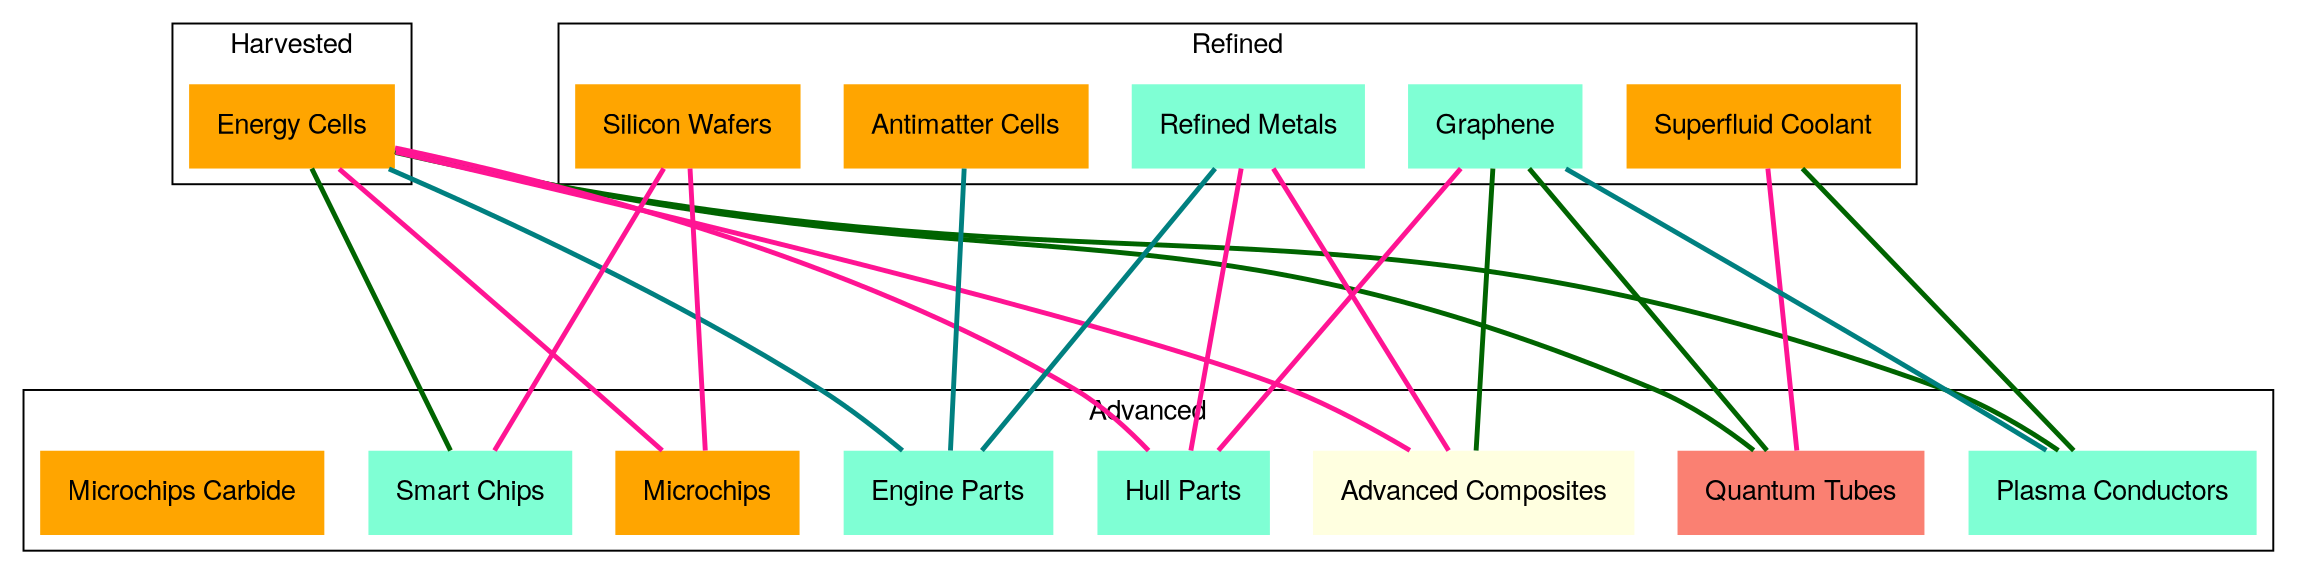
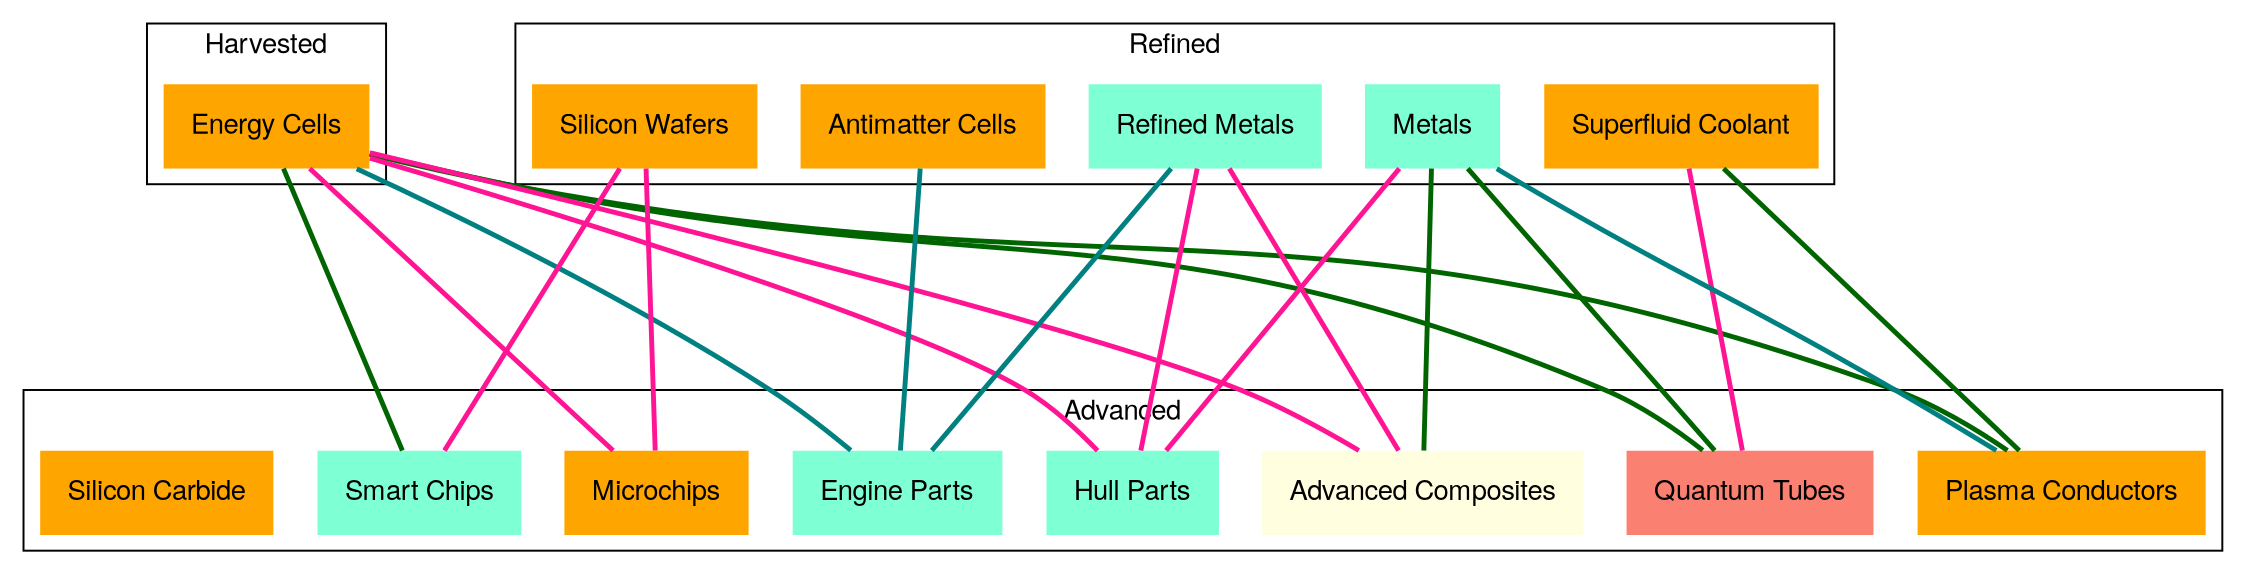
node "Graphene": label "Graphene" -> "Metals"
node "Microchips Carbide": label "Microchips Carbide" -> "Silicon Carbide"
node "Plasma Conductors": fillcolor aquamarine -> orange
